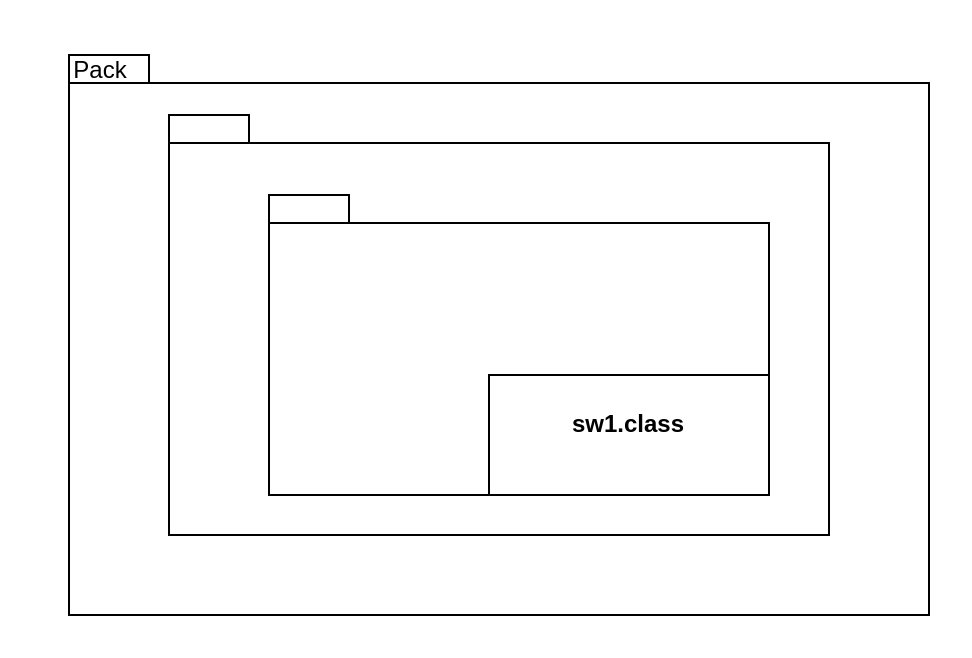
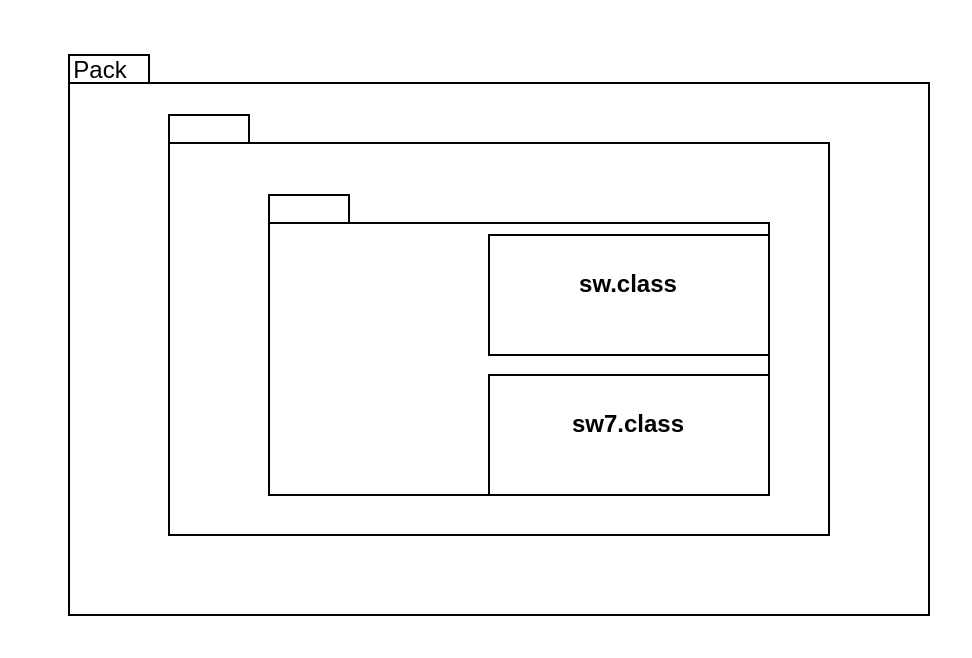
node "sw.class": added
node "sw1.class": label "sw1.class" -> "sw7.class"
